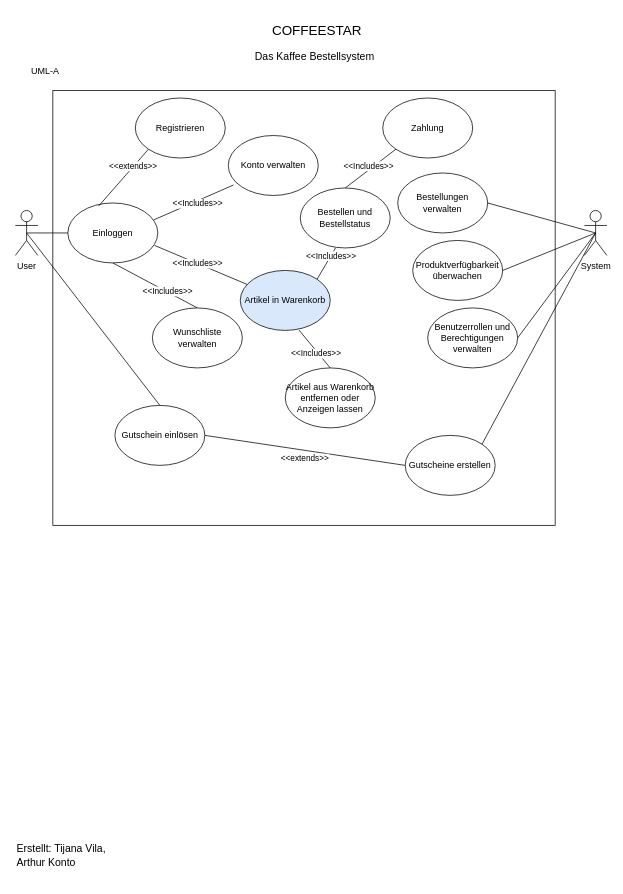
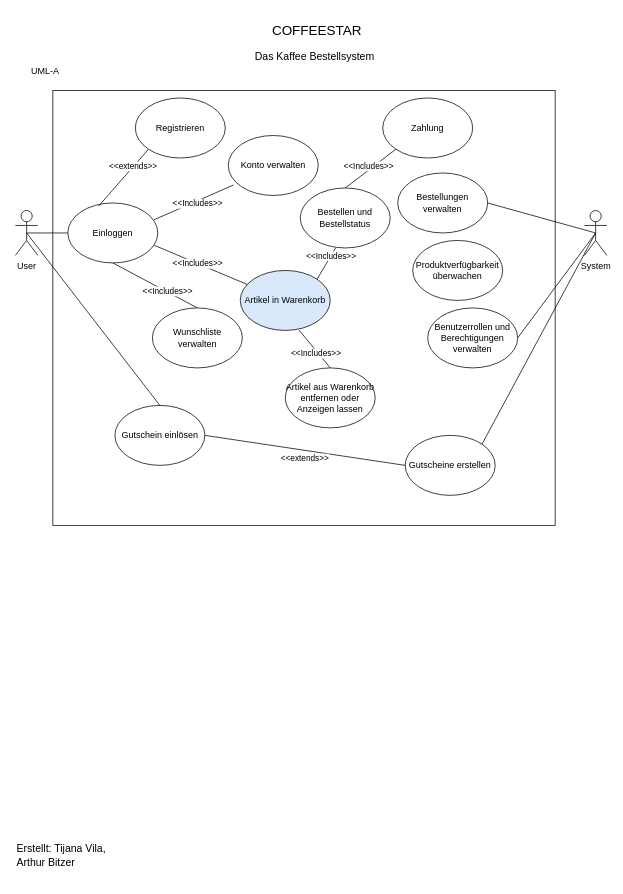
edge "System" -- "Produktverfügbarkeit überwachen": removed
node "Erstellt: Tijana Vila, Arthur Konto": label "Erstellt: Tijana Vila, Arthur Konto" -> "Erstellt: Tijana Vila, Arthur Bitzer"
